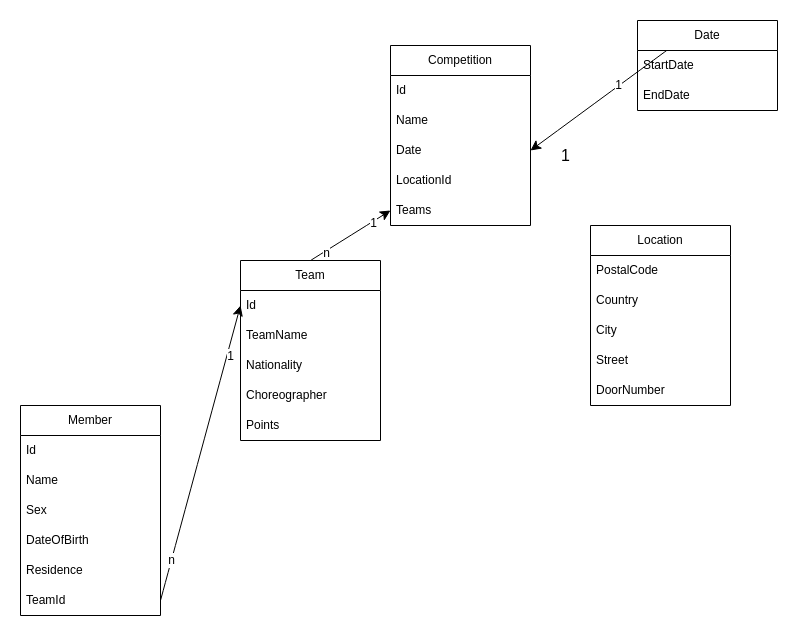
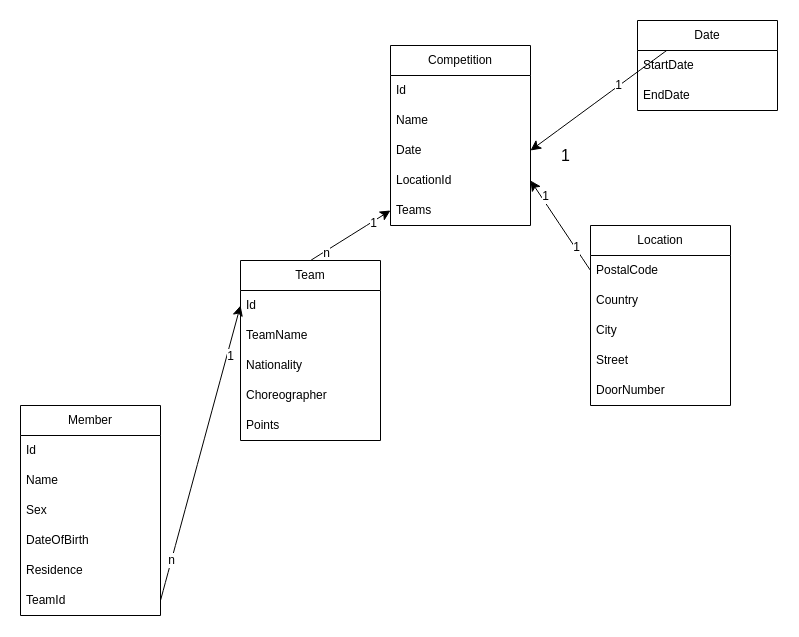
edge "PostalCode" -> "LocationId": added, labels "1", "1"
